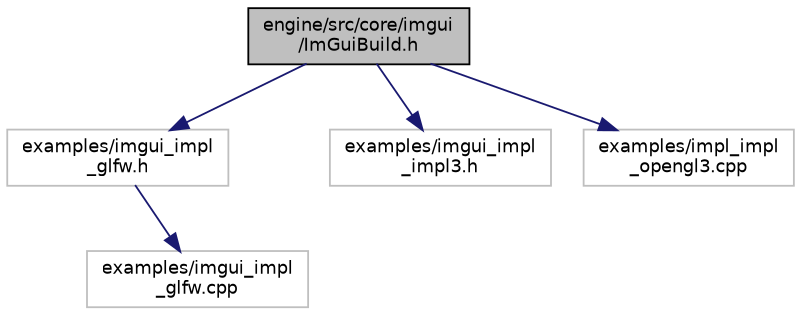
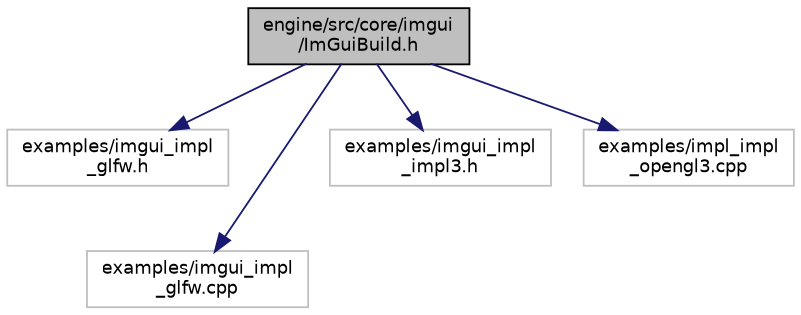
edge "examples/imgui_impl _glfw.h" -> "examples/imgui_impl _glfw.cpp": now "engine/src/core/imgui /ImGuiBuild.h" -> "examples/imgui_impl _glfw.cpp"
